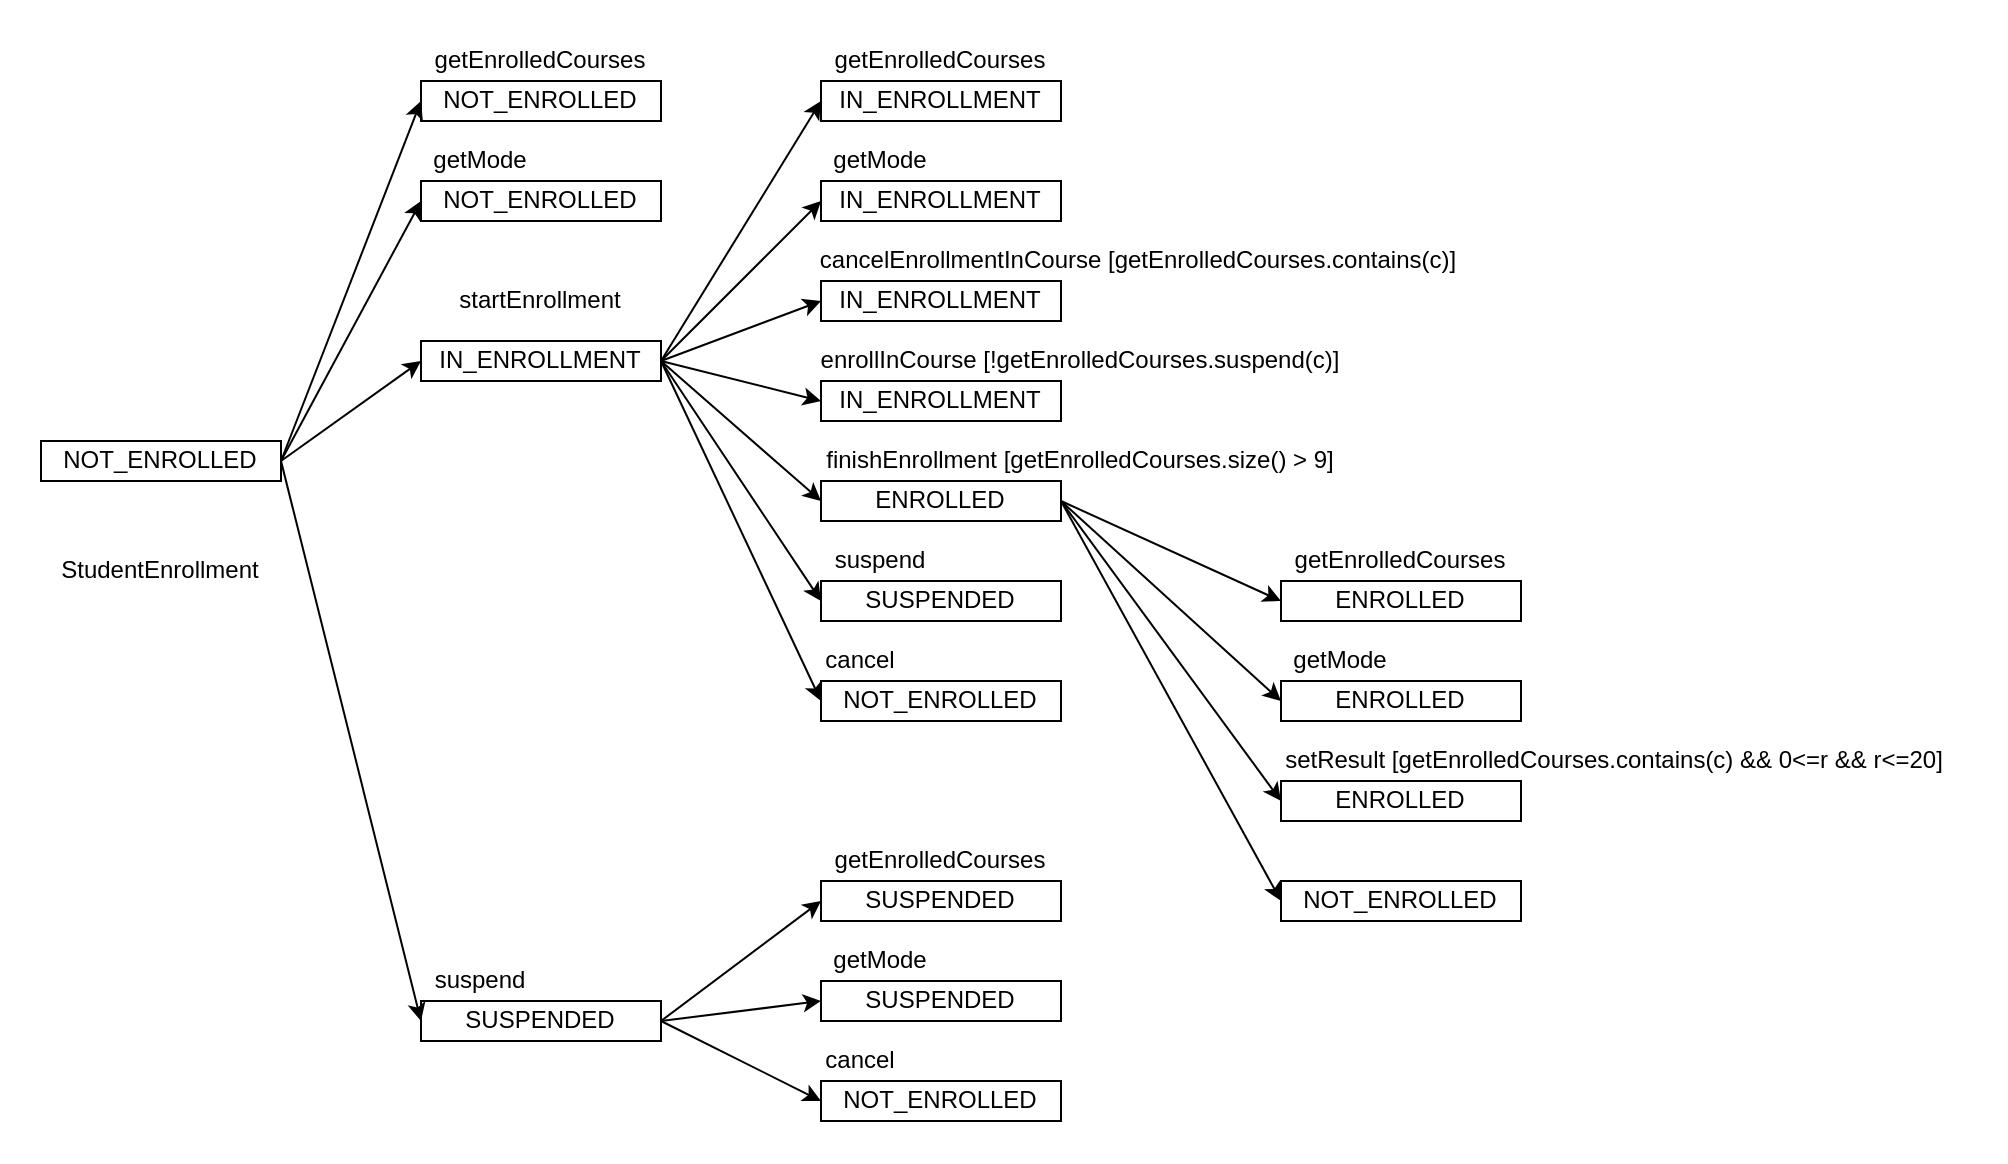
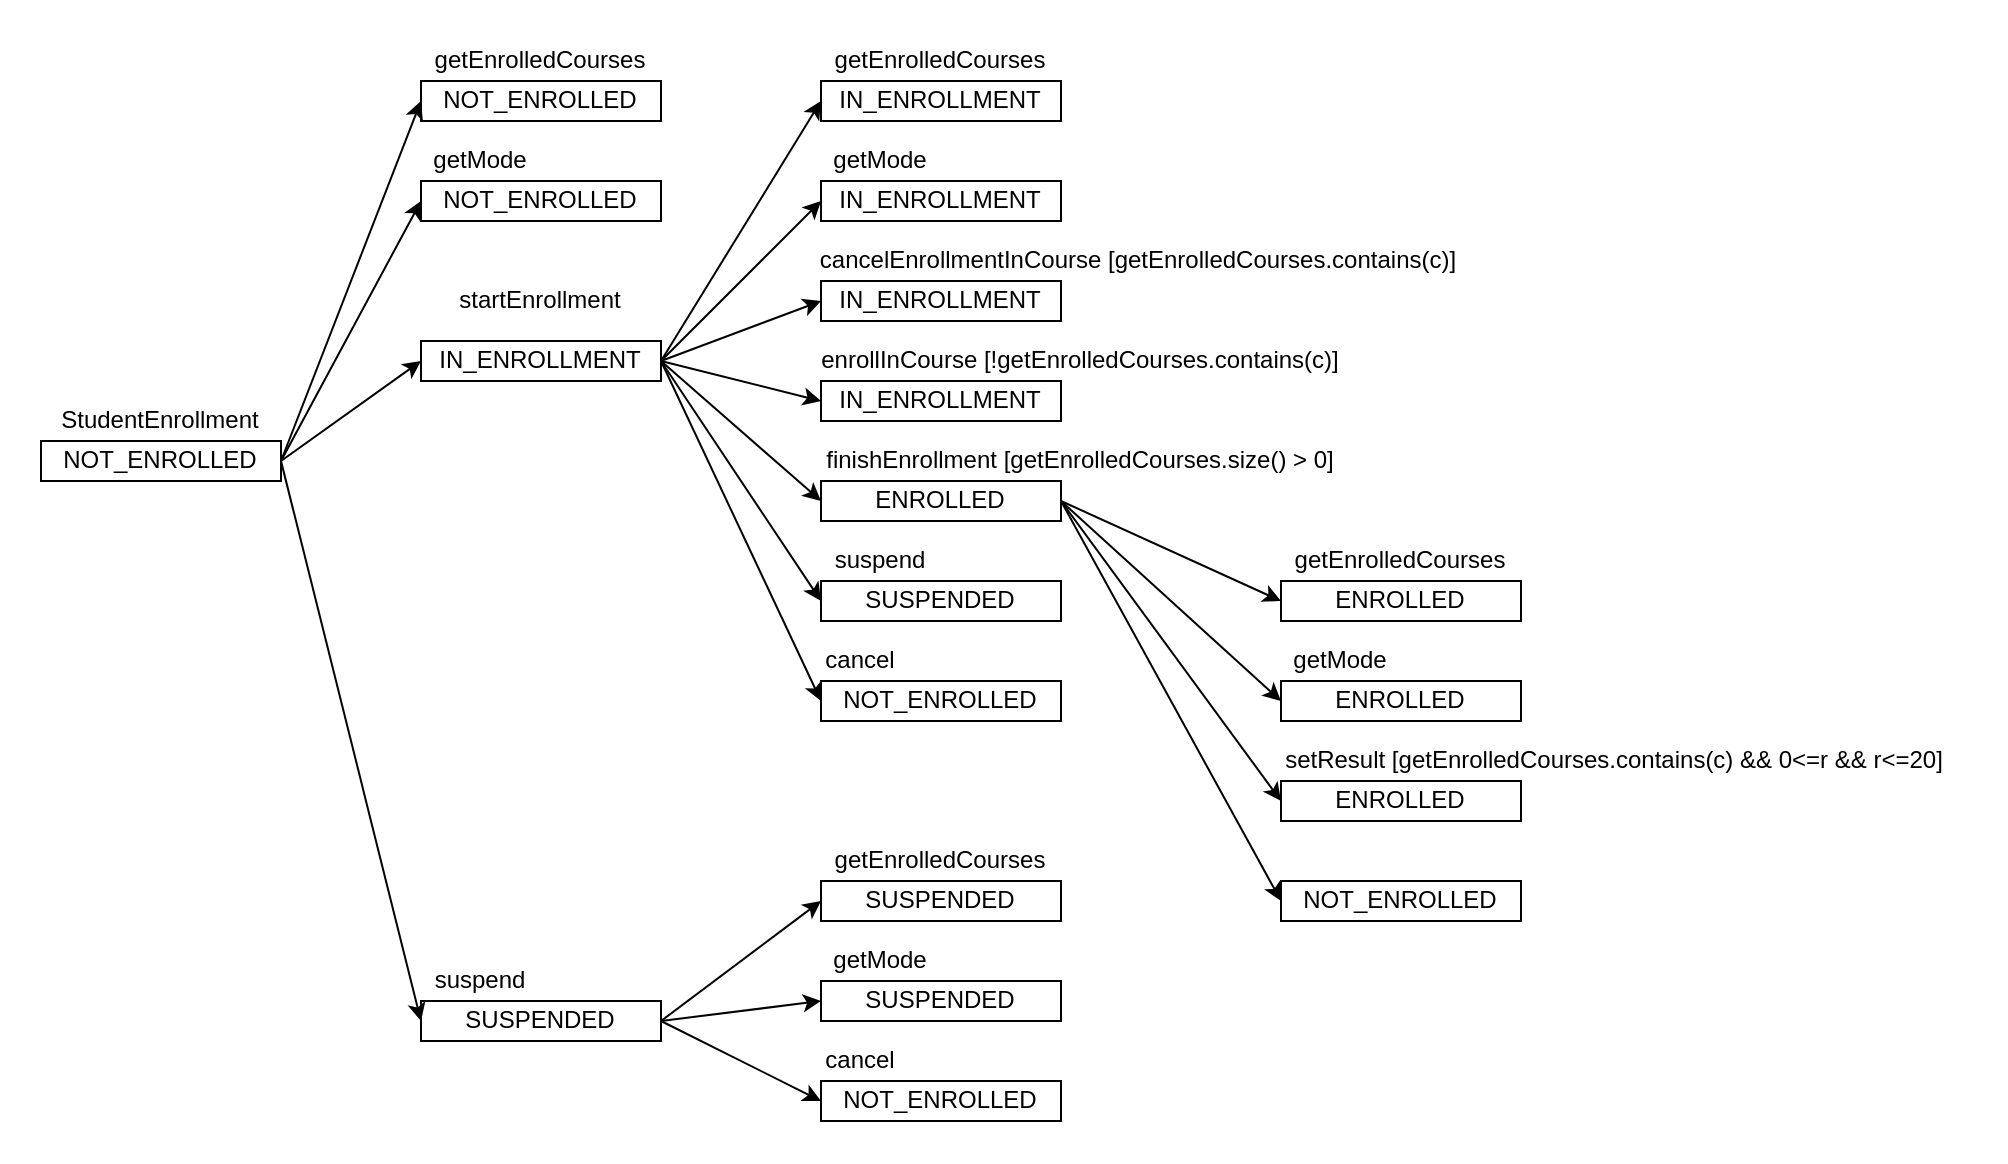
node "enrollInCourse [!getEnrolledCourses.suspend(c)]": label "enrollInCourse [!getEnrolledCourses.suspend(c)]" -> "enrollInCourse [!getEnrolledCourses.contains(c)]"
node "finishEnrollment [getEnrolledCourses.size() > 9]": label "finishEnrollment [getEnrolledCourses.size() > 9]" -> "finishEnrollment [getEnrolledCourses.size() > 0]"
node "StudentEnrollment": moved (161, 571) -> (161, 421)
